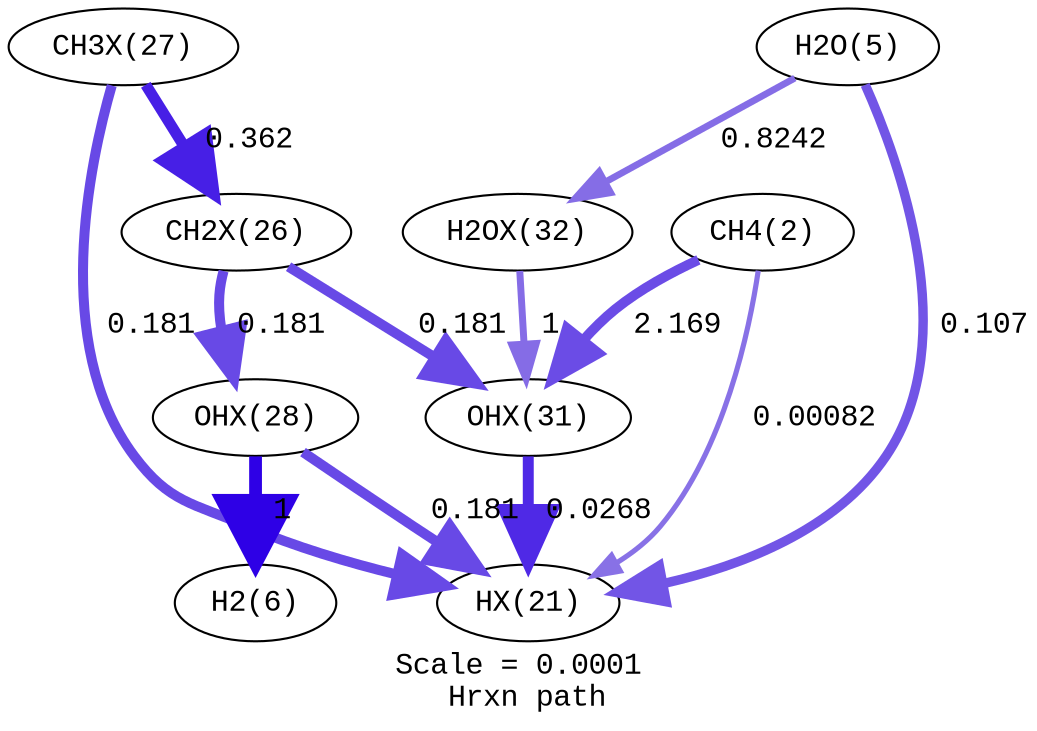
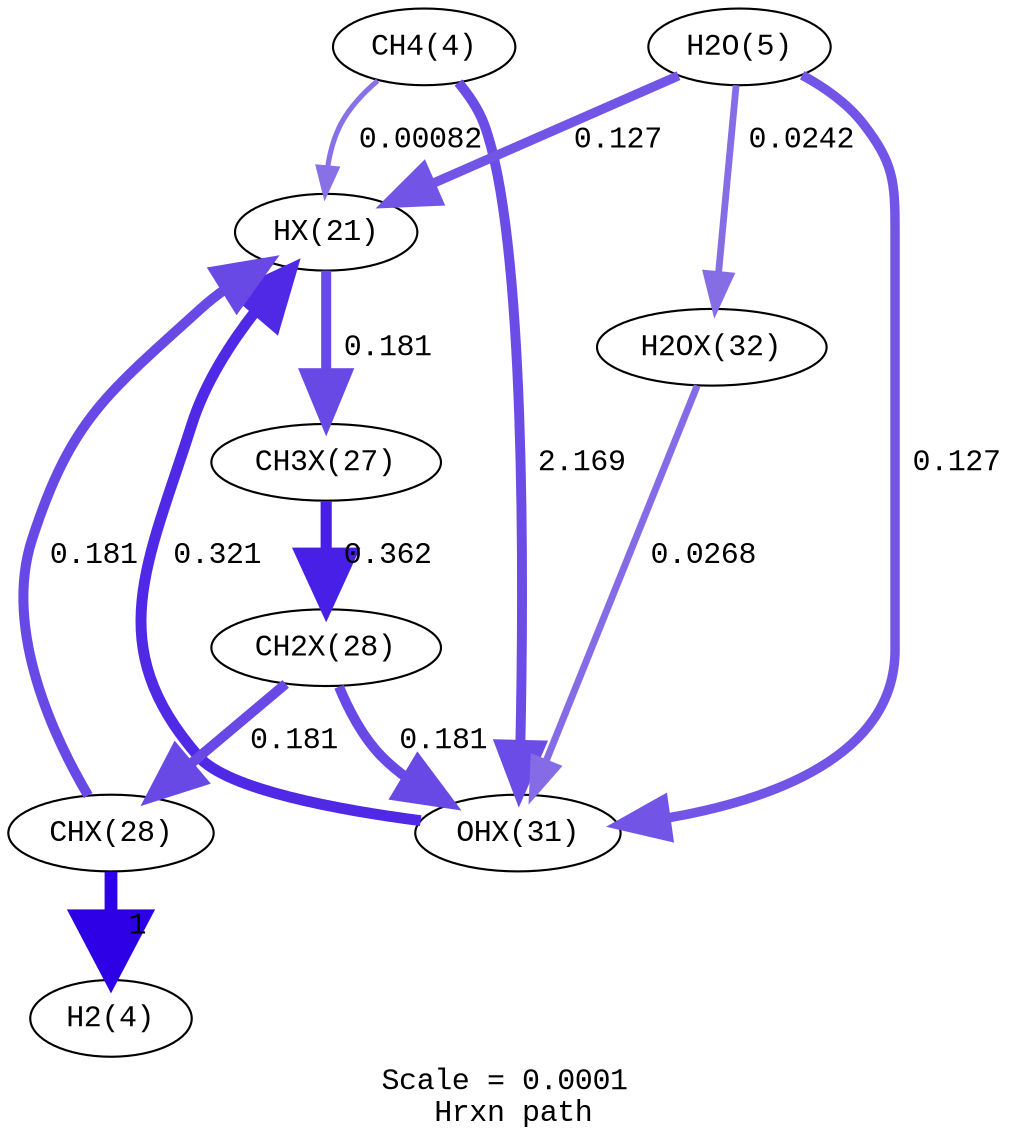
edge "H2O(5)" -> "H2OX(32)": label " 0.8242" -> " 0.0242"
node "CH2X(26)": label "CH2X(26)" -> "CH2X(28)"
node "CH4(2)": label "CH4(2)" -> "CH4(4)"
edge "H2OX(32)" -> "OHX(31)": label " 1" -> " 0.0268"
edge "H2O(5)" -> "HX(21)": label " 0.107" -> " 0.127"
edge "CH3X(27)" -> "HX(21)": reversed
node "OHX(28)": label "OHX(28)" -> "CHX(28)"
edge "H2O(5)" -> "OHX(31)": added, label "0.127"
edge "OHX(31)" -> "HX(21)": label " 0.0268" -> " 0.321"
node "H2(6)": label "H2(6)" -> "H2(4)"
